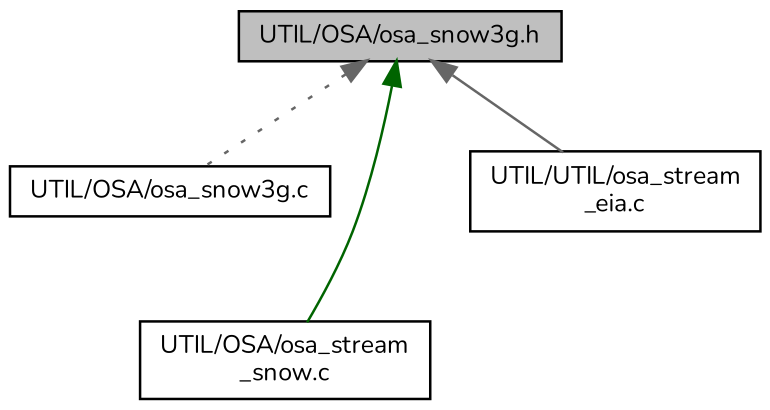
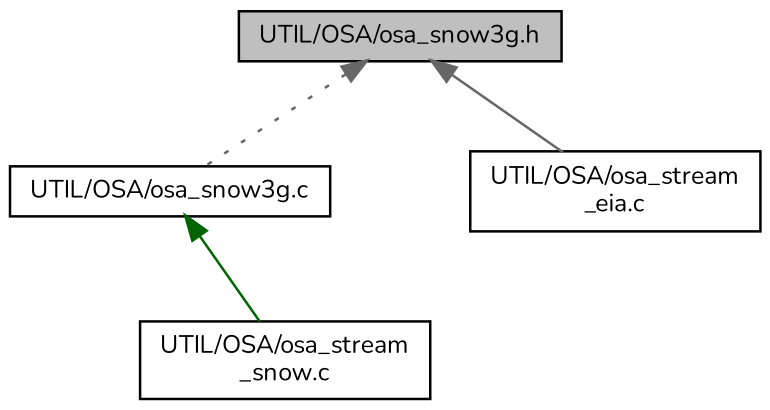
node "UTIL/UTIL/osa_stream _eia.c": label "UTIL/UTIL/osa_stream _eia.c" -> "UTIL/OSA/osa_stream _eia.c"
edge "UTIL/OSA/osa_stream _snow.c" -> "UTIL/OSA/osa_snow3g.h": now "UTIL/OSA/osa_stream _snow.c" -> "UTIL/OSA/osa_snow3g.c"
